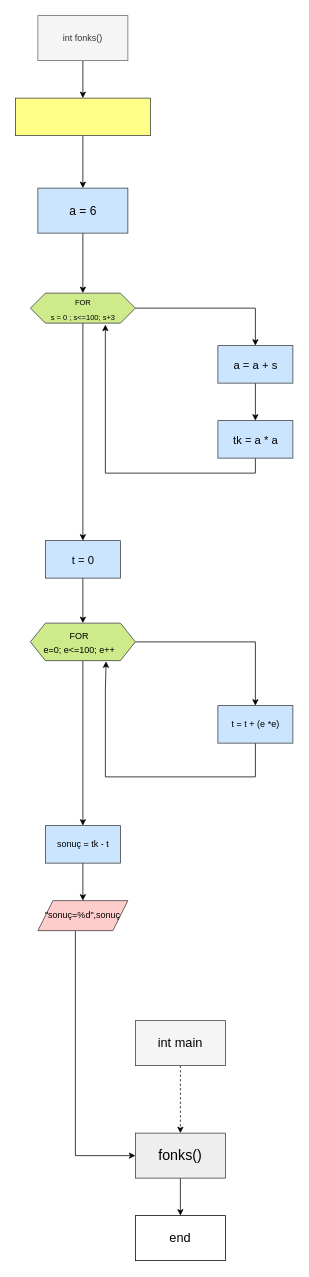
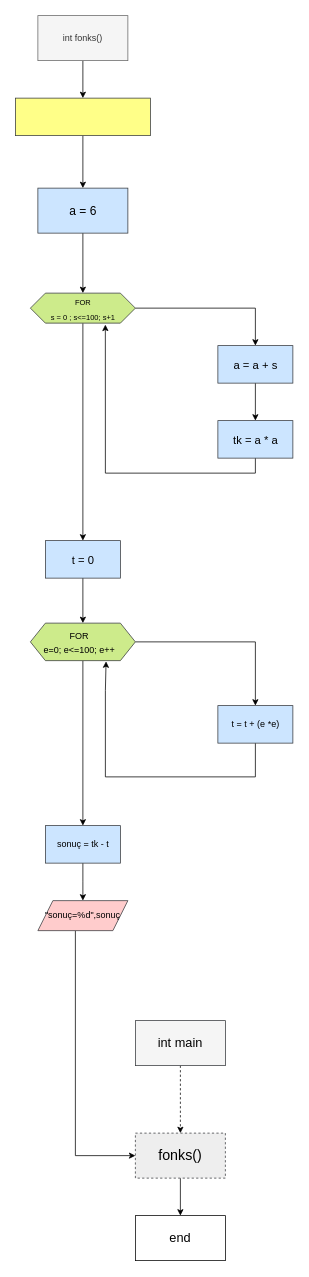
node "FOR s = 0 ; s<=100; s+3": label "FOR s = 0 ; s<=100; s+3" -> "FOR s = 0 ; s<=100; s+1"
node "fonks()": style solid -> dashed
